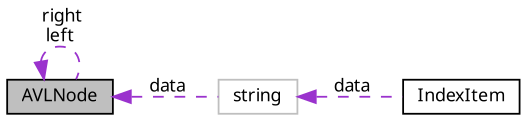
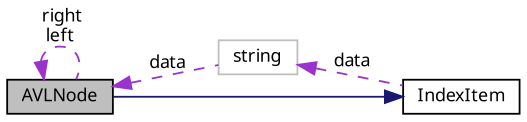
edge "AVLNode" -> "IndexItem": added
